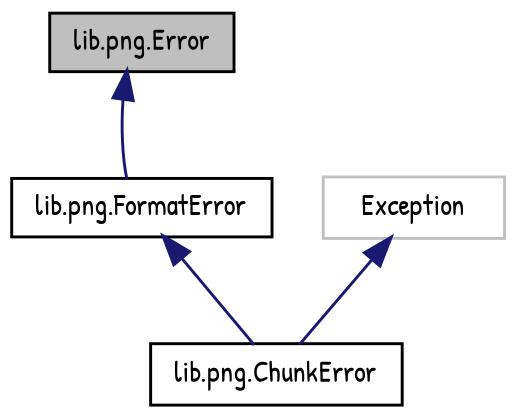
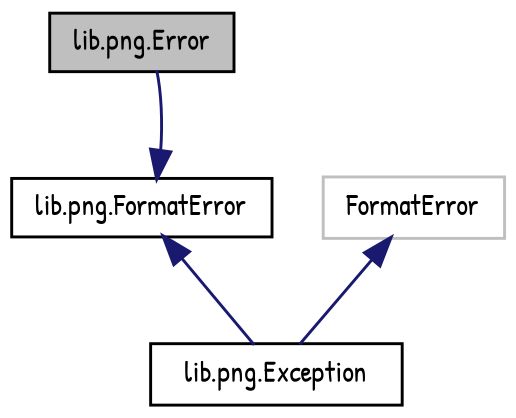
edge "lib.png.FormatError" -> "lib.png.Error": reversed
node "Exception": label "Exception" -> "FormatError"
node "lib.png.ChunkError": label "lib.png.ChunkError" -> "lib.png.Exception"
